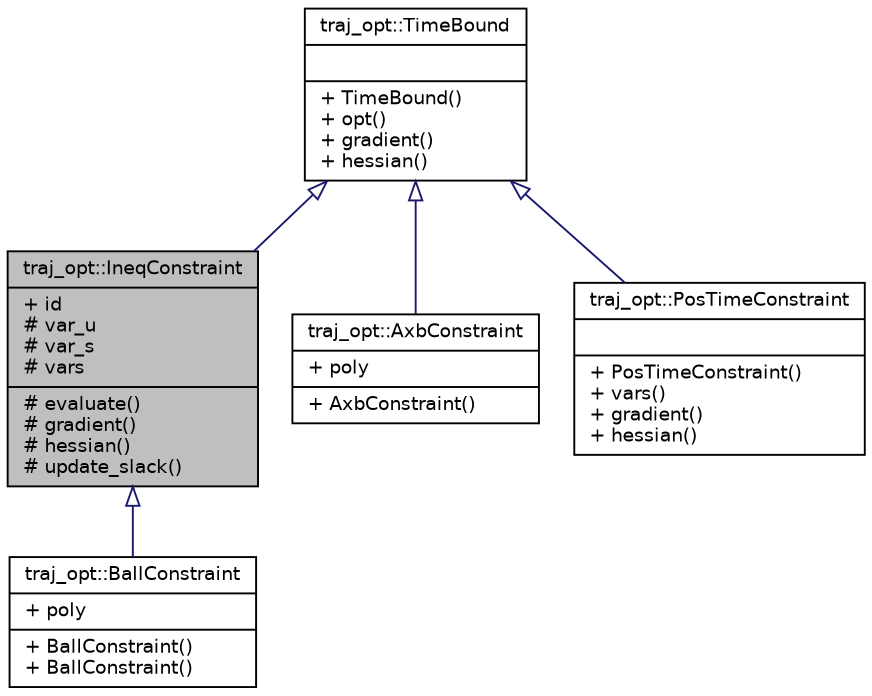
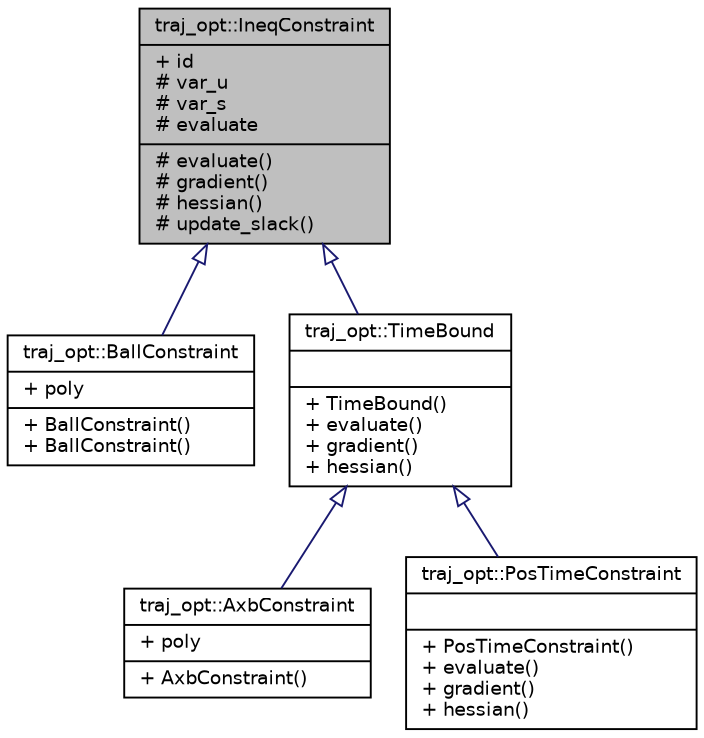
node "traj_opt::TimeBound": text "+ opt()" -> "+ evaluate()"
edge "traj_opt::IneqConstraint" -> "traj_opt::TimeBound": reversed
node "traj_opt::IneqConstraint": text "# vars" -> "# evaluate"
node "traj_opt::PosTimeConstraint": text "+ vars()" -> "+ evaluate()"
